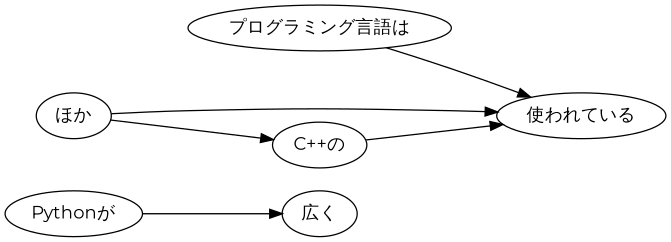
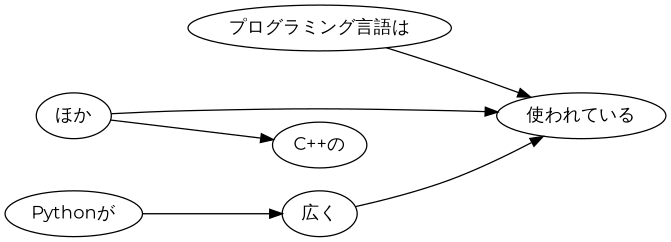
edge "C++の" -> "使われている": now "広く" -> "使われている"
